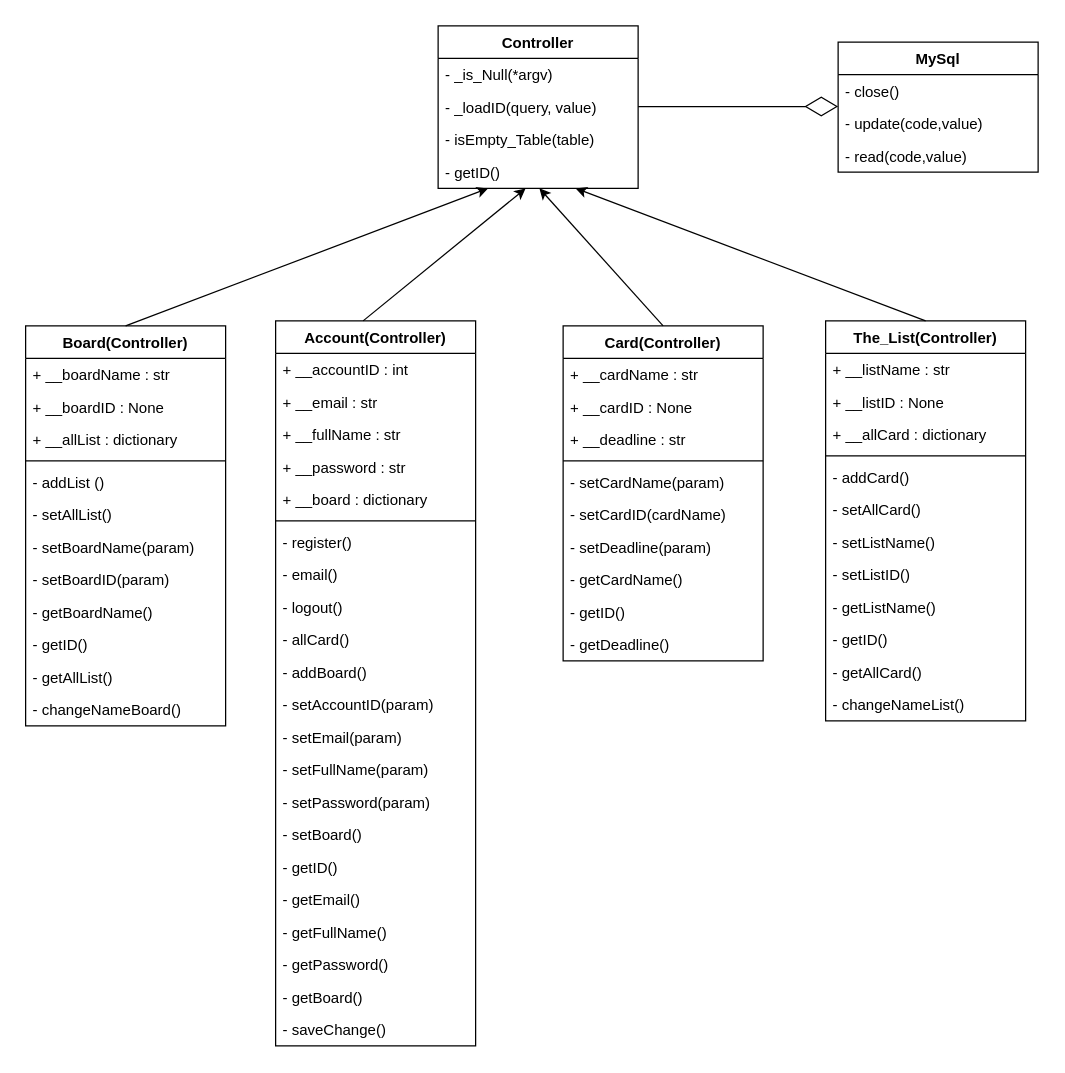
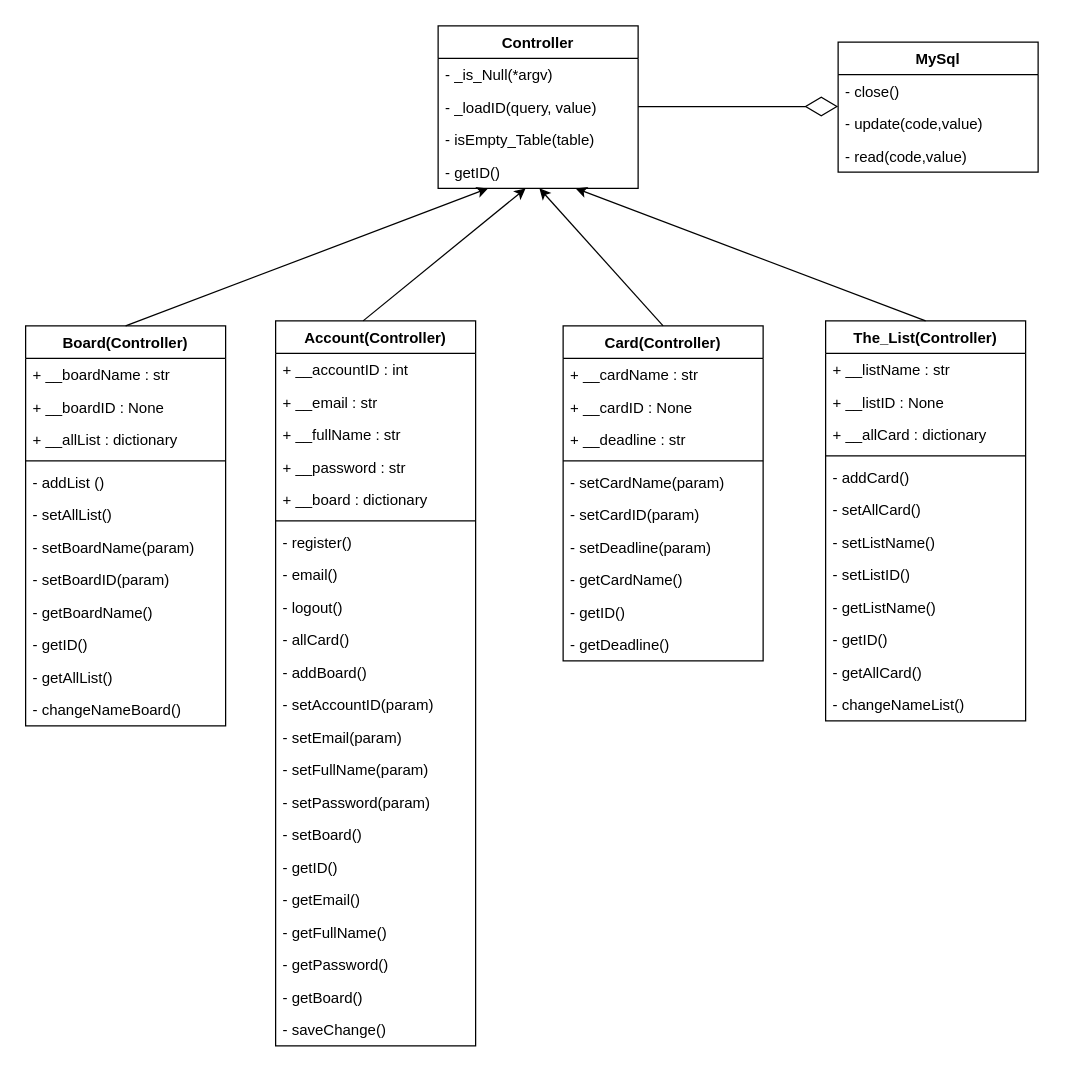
node "- setCardID(cardName)": label "- setCardID(cardName)" -> "- setCardID(param)"
